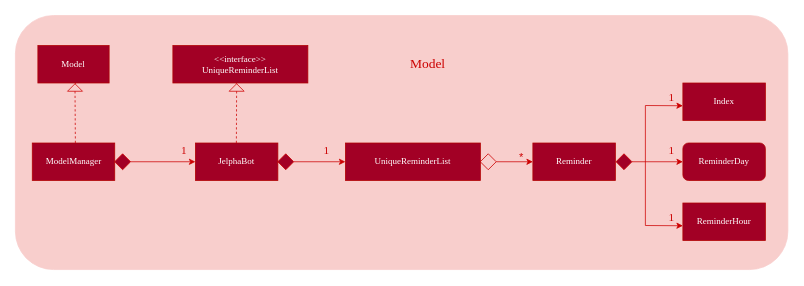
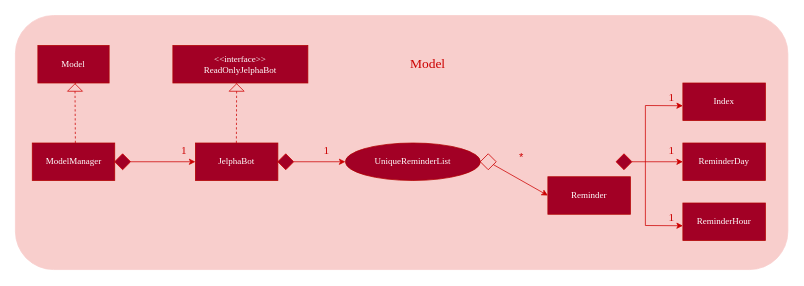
node "<<interface>> UniqueReminderList": label "<<interface>> UniqueReminderList" -> "<<interface>> ReadOnlyJelphaBot"
node "UniqueReminderList": shape rectangle -> ellipse
node "Reminder": moved (574, 162) -> (589, 195)
node "ReminderDay": shape rounded rectangle -> rectangle
